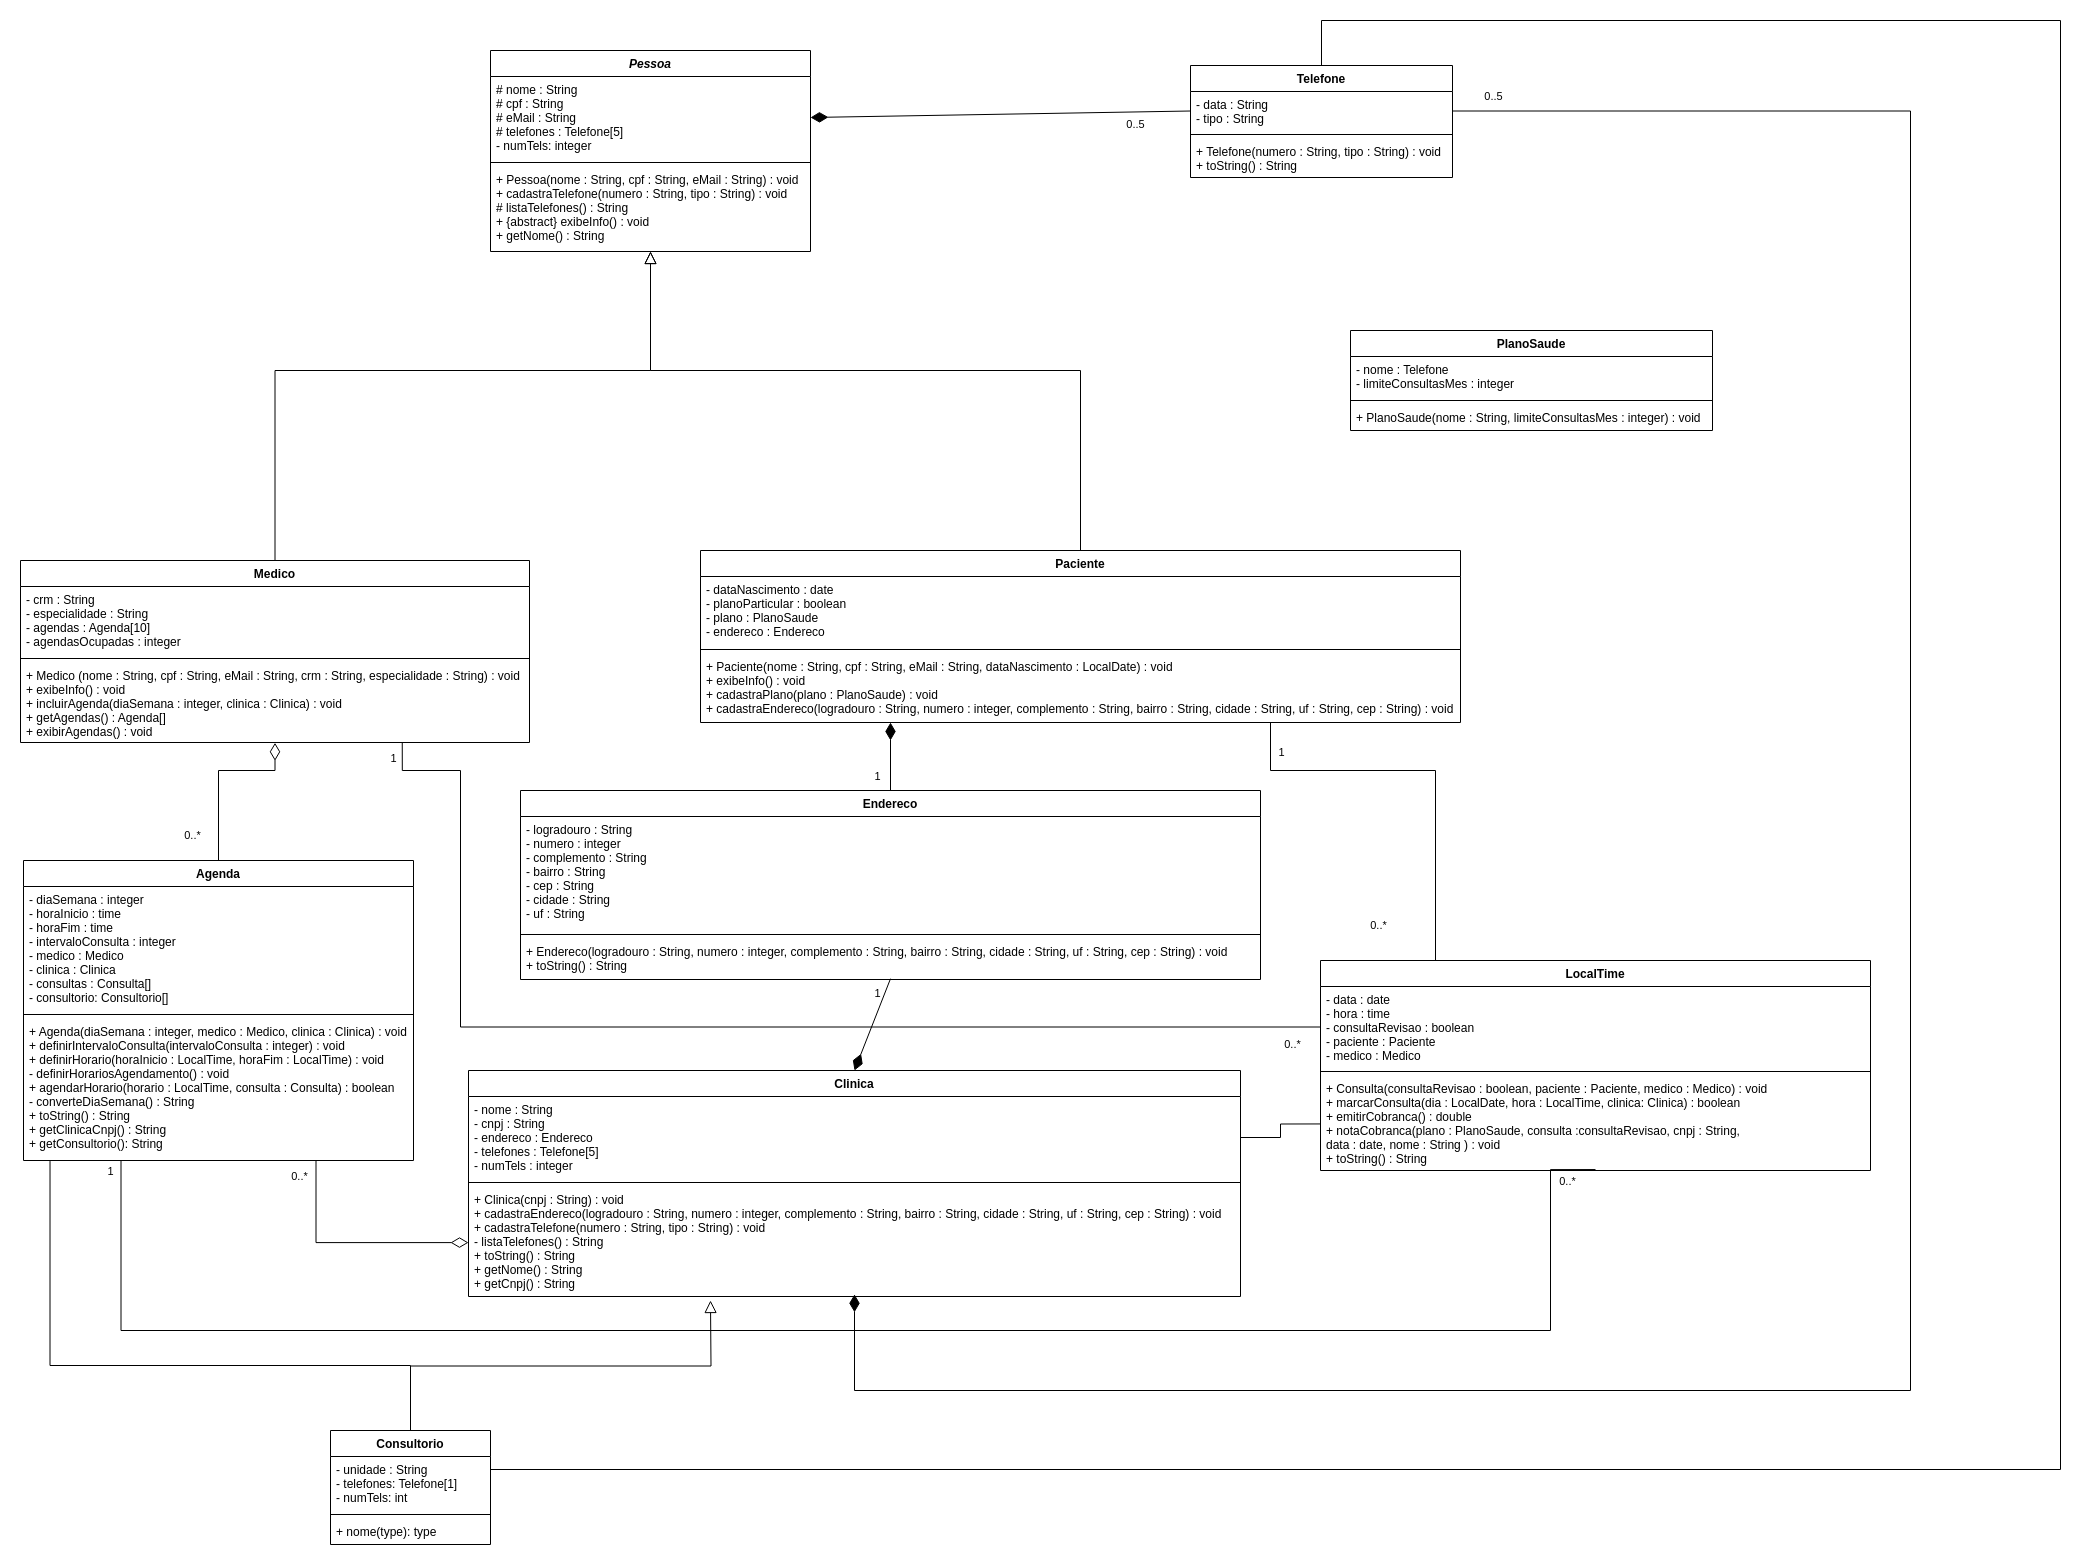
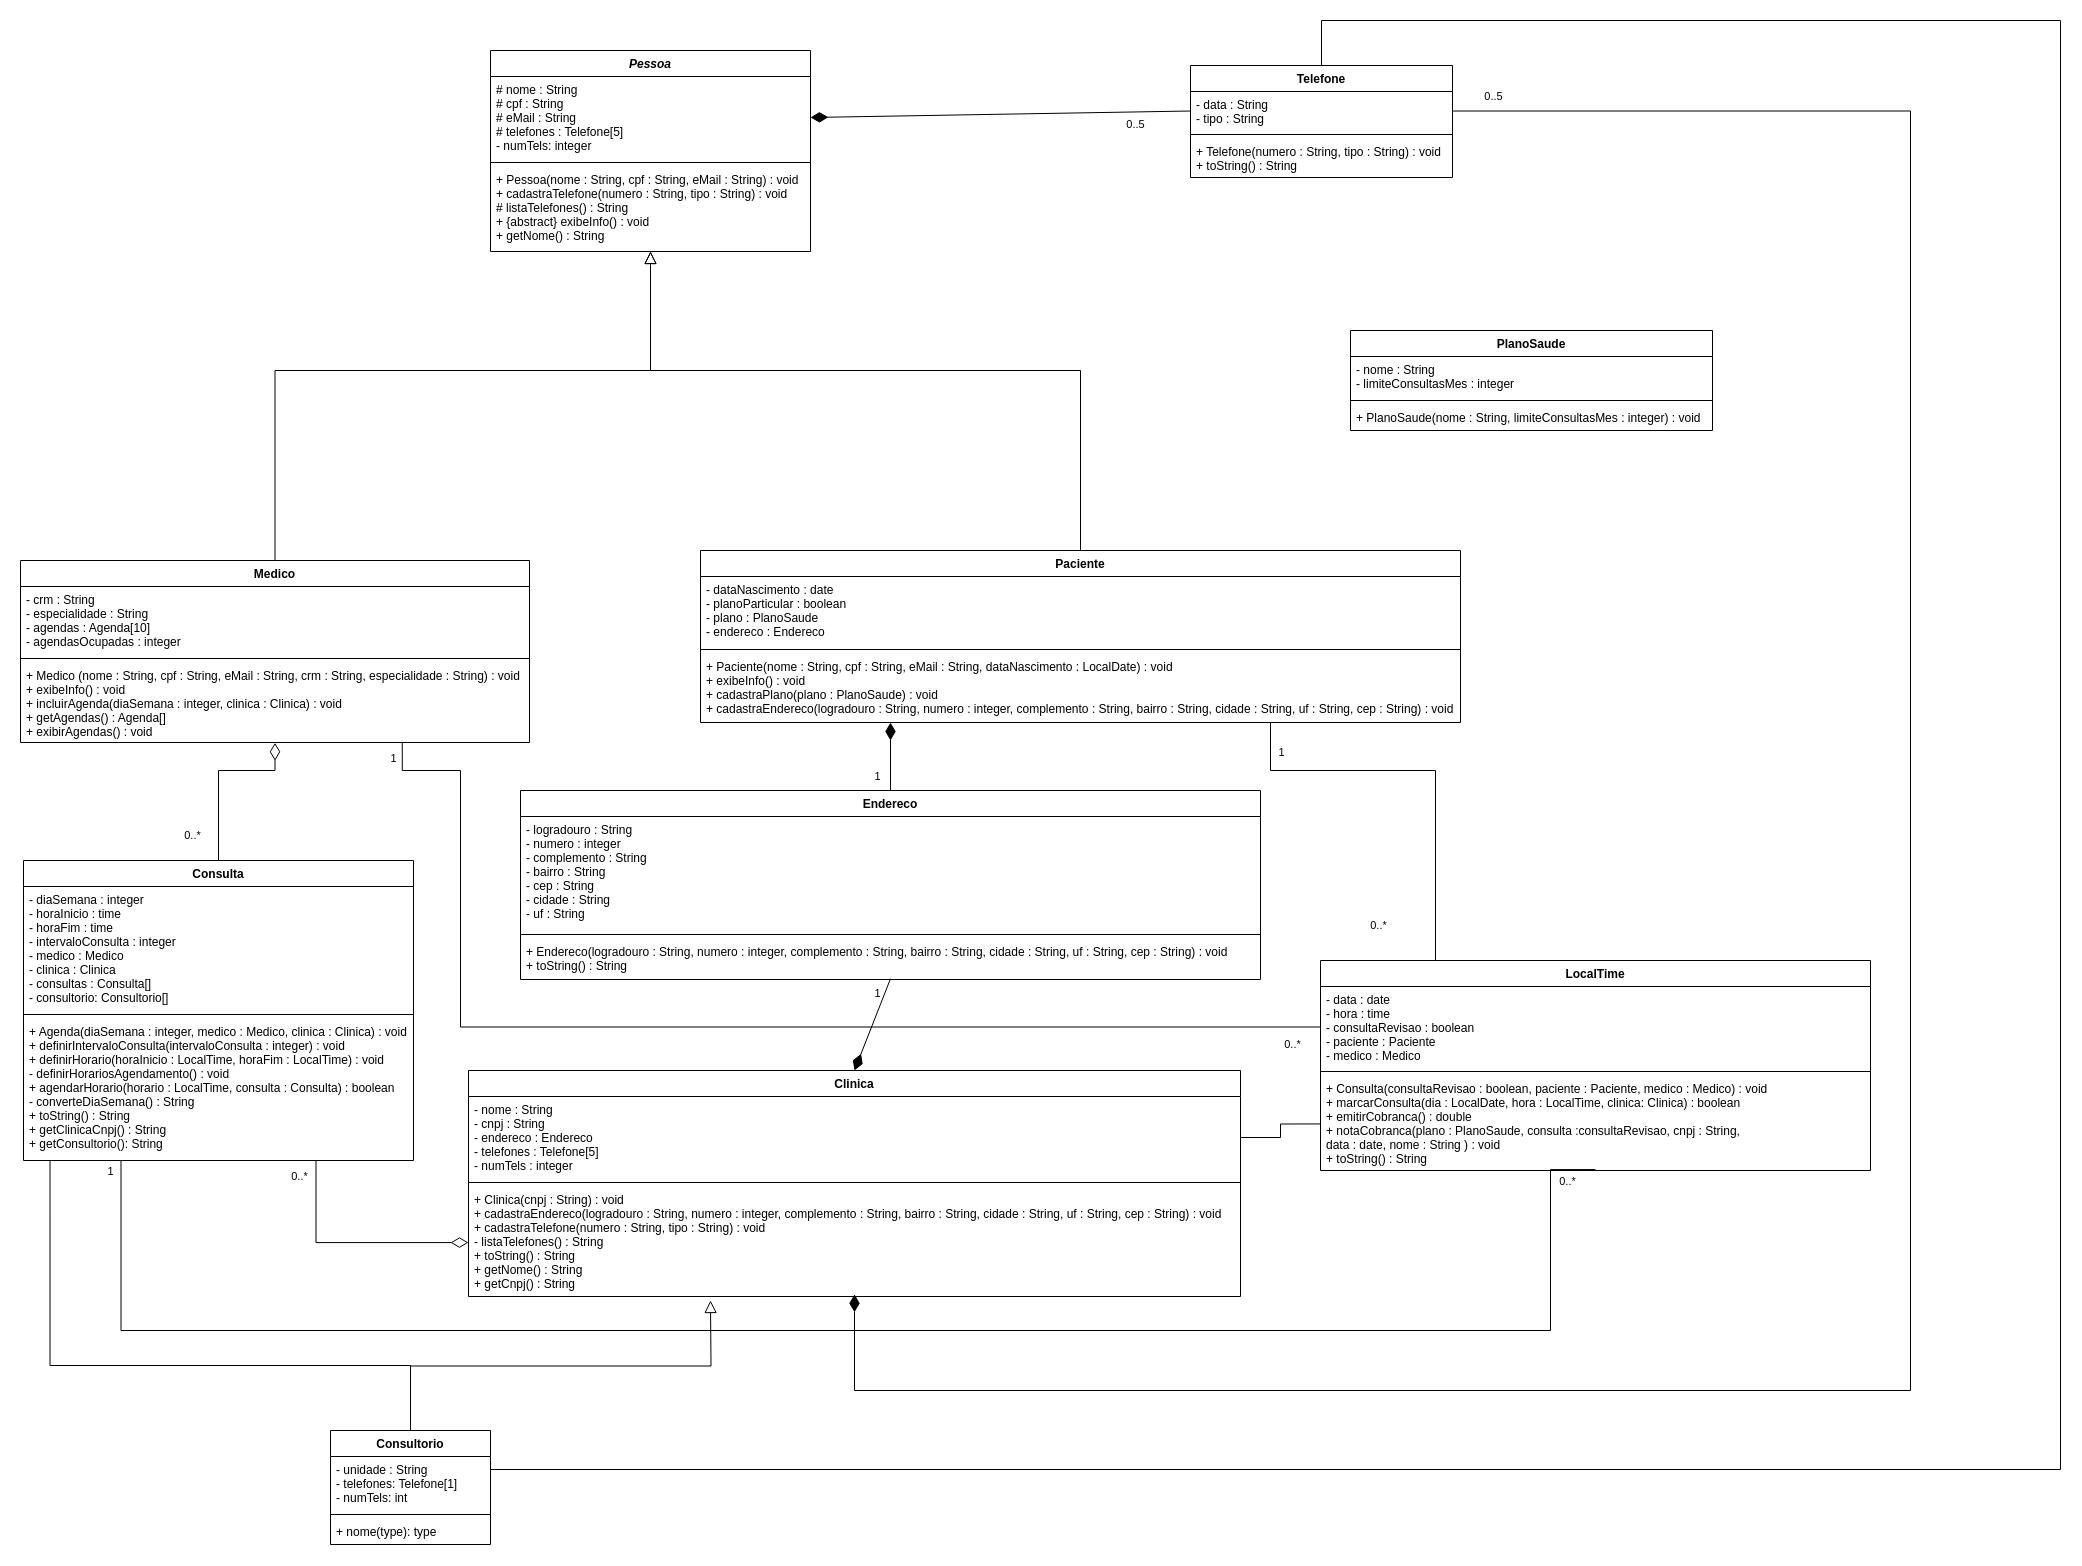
node "- nome : Telefone - limiteConsultasMes : integer": label "- nome : Telefone - limiteConsultasMes : integer" -> "- nome : String - limiteConsultasMes : integer"
node "Agenda": label "Agenda" -> "Consulta"
